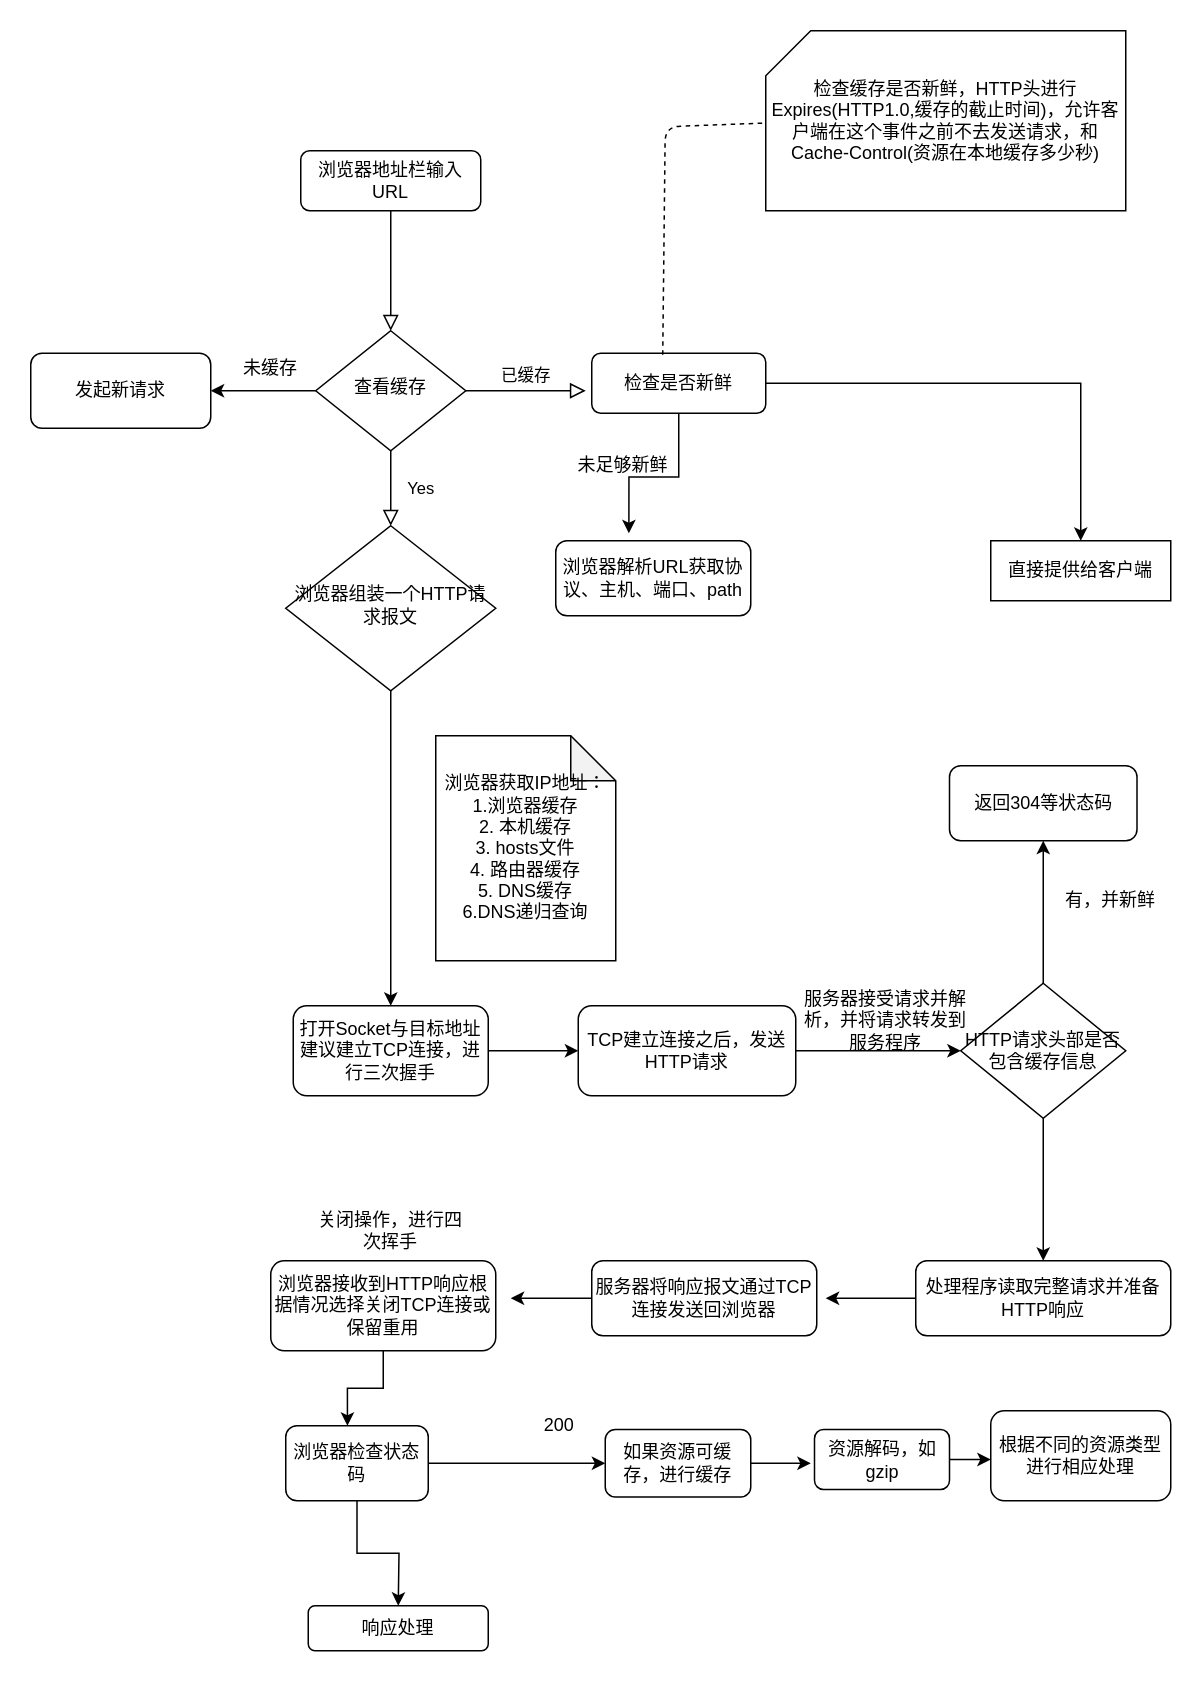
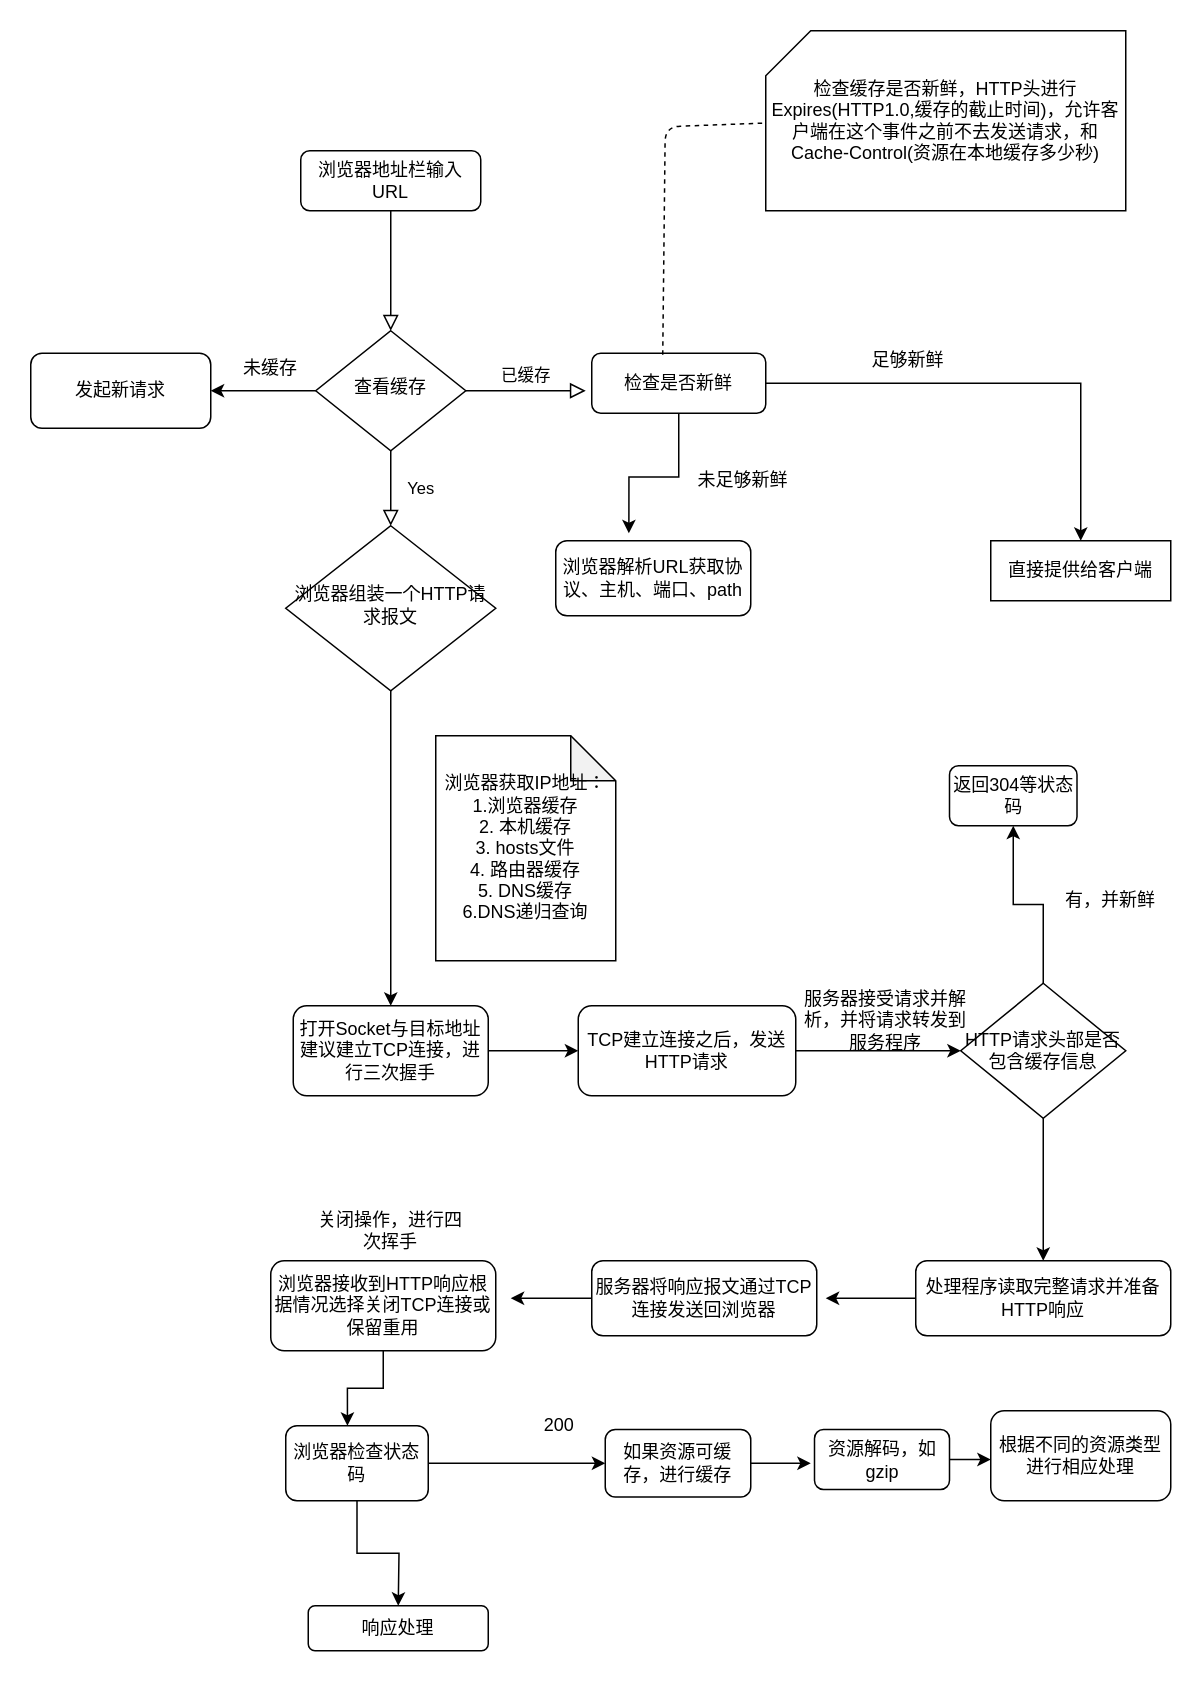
node "足够新鲜": added
node "未足够新鲜": moved (623, 466) -> (743, 481)
node "返回304等状态码": size 188x75 -> 128x60
